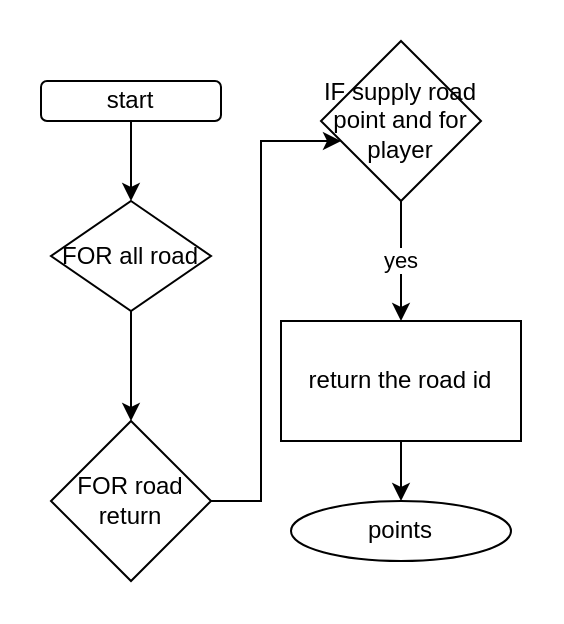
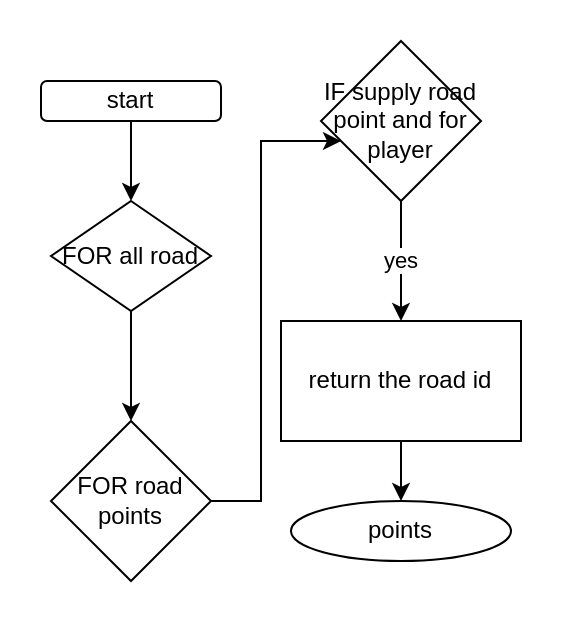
node "FOR road return": label "FOR road return" -> "FOR road points"
